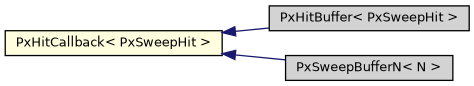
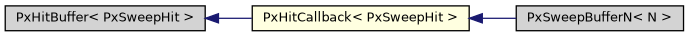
edge "PxHitBuffer< PxSweepHit >" -> "PxHitCallback< PxSweepHit >": reversed
